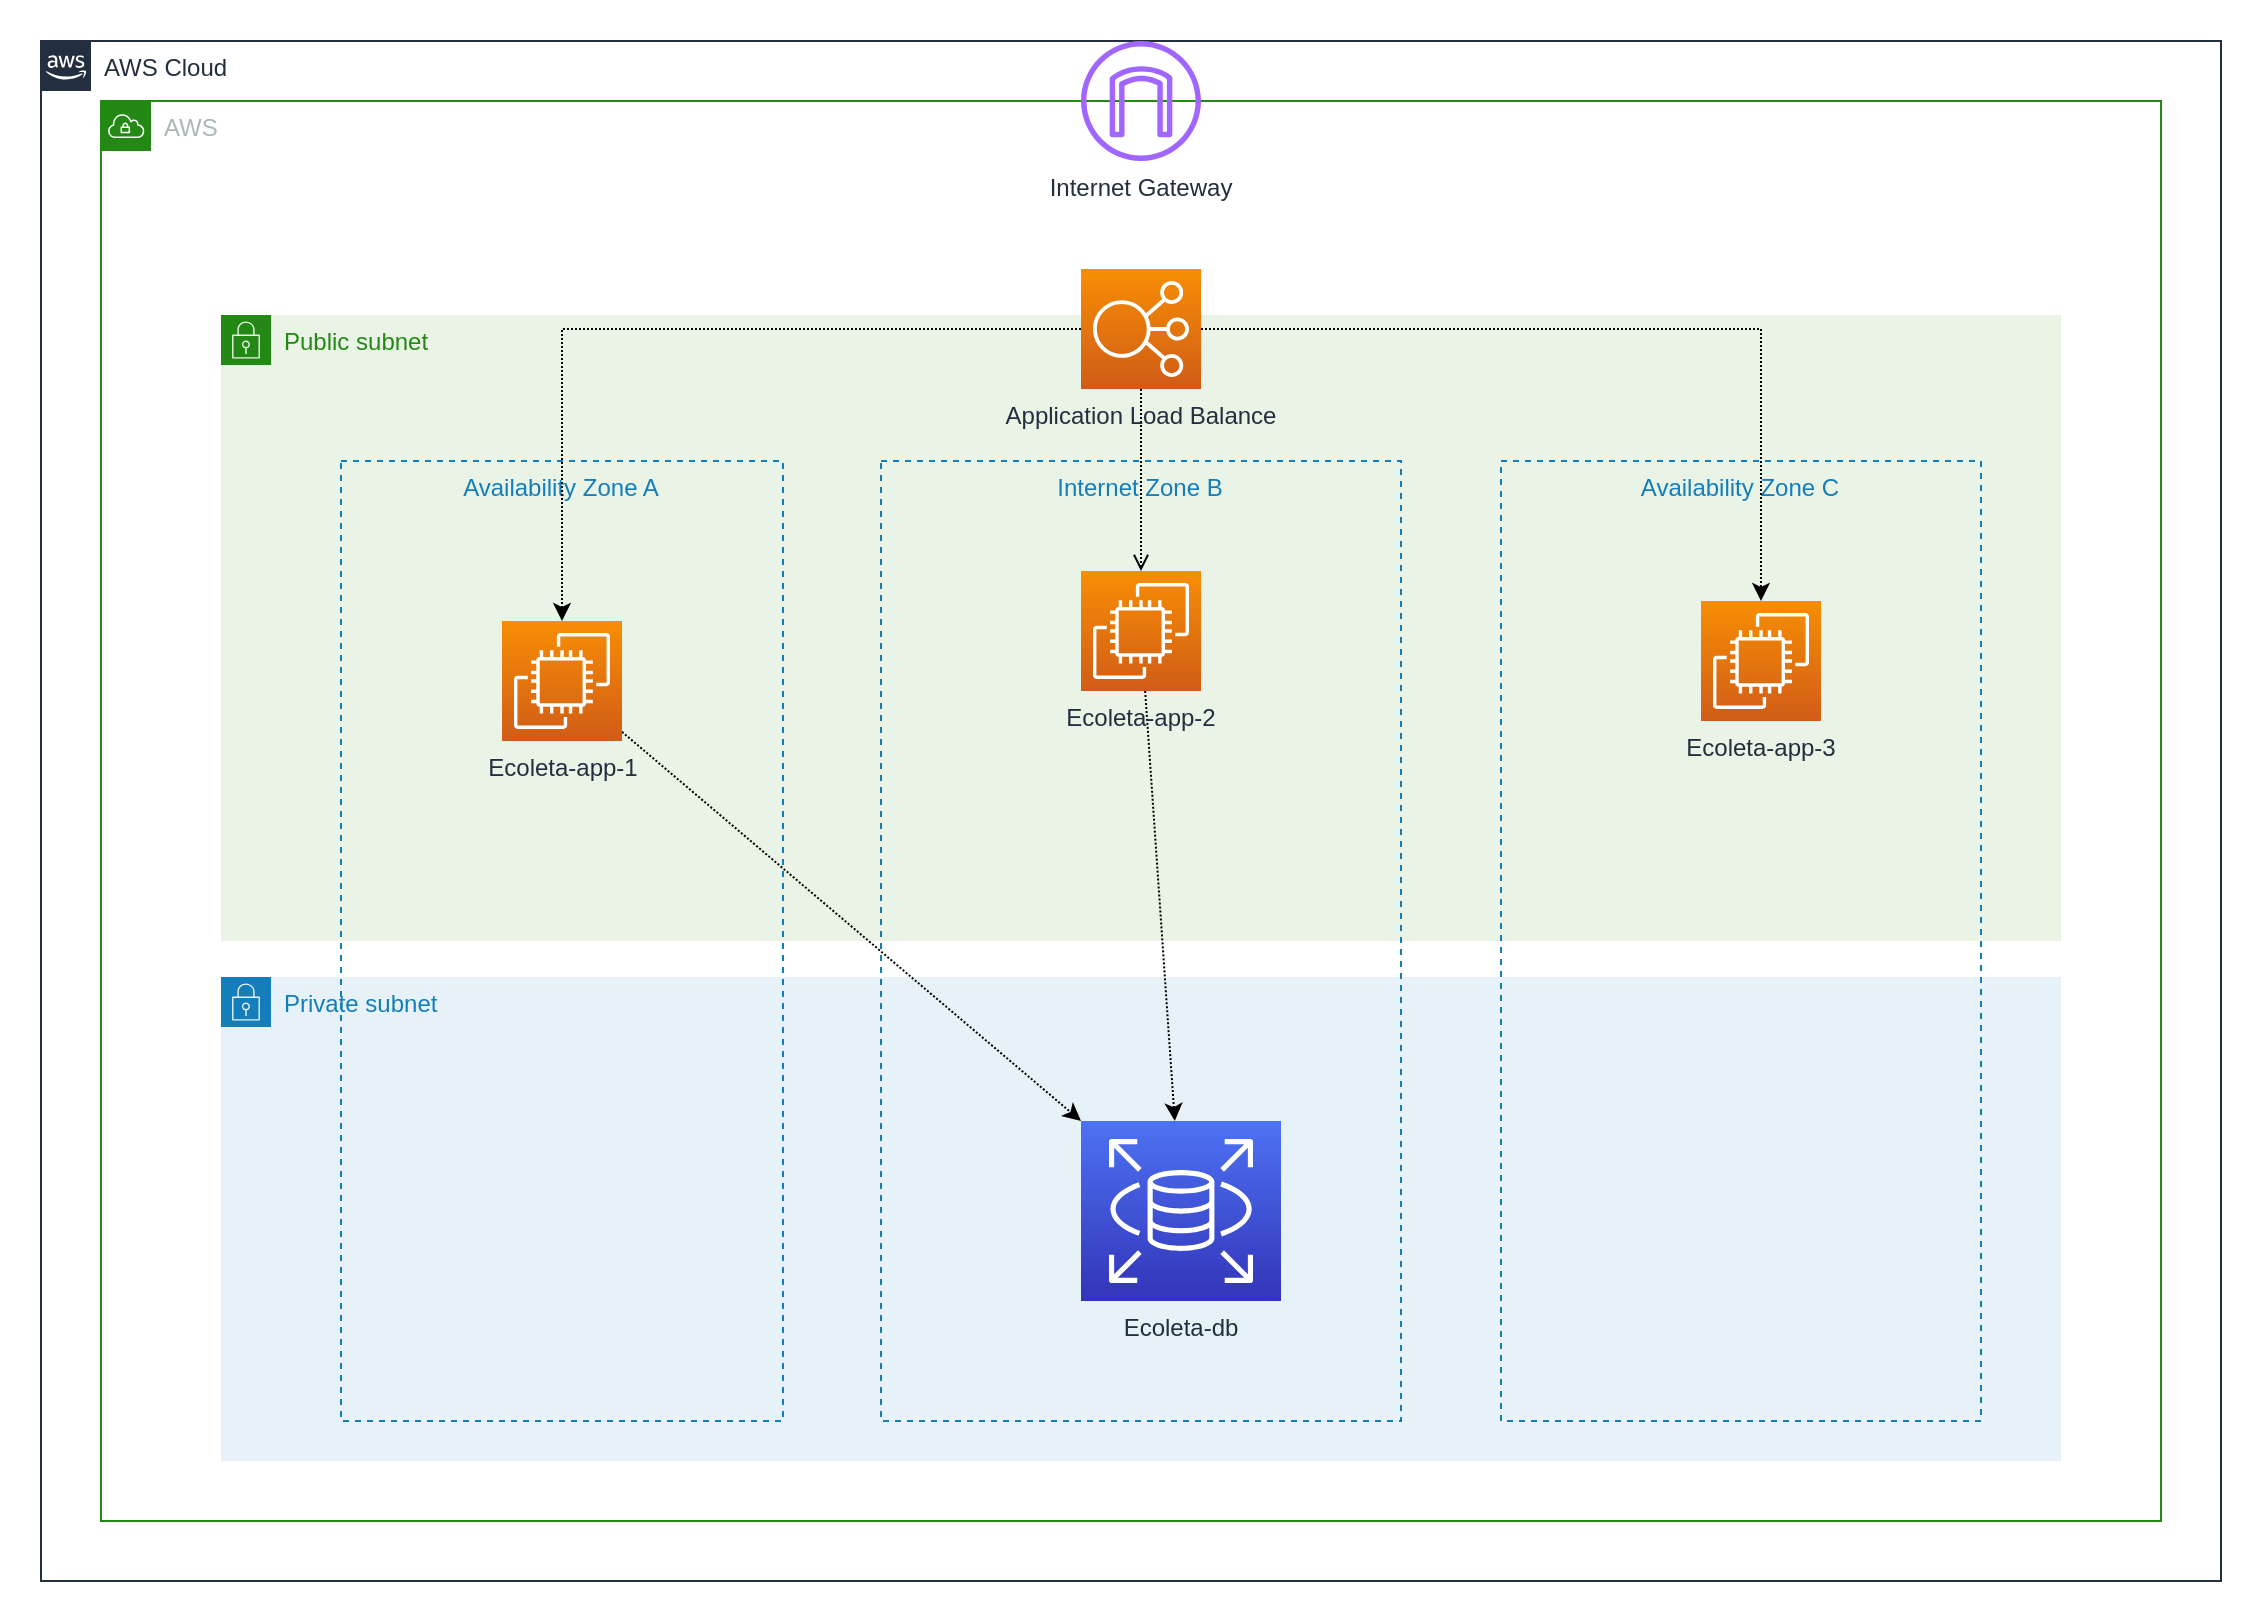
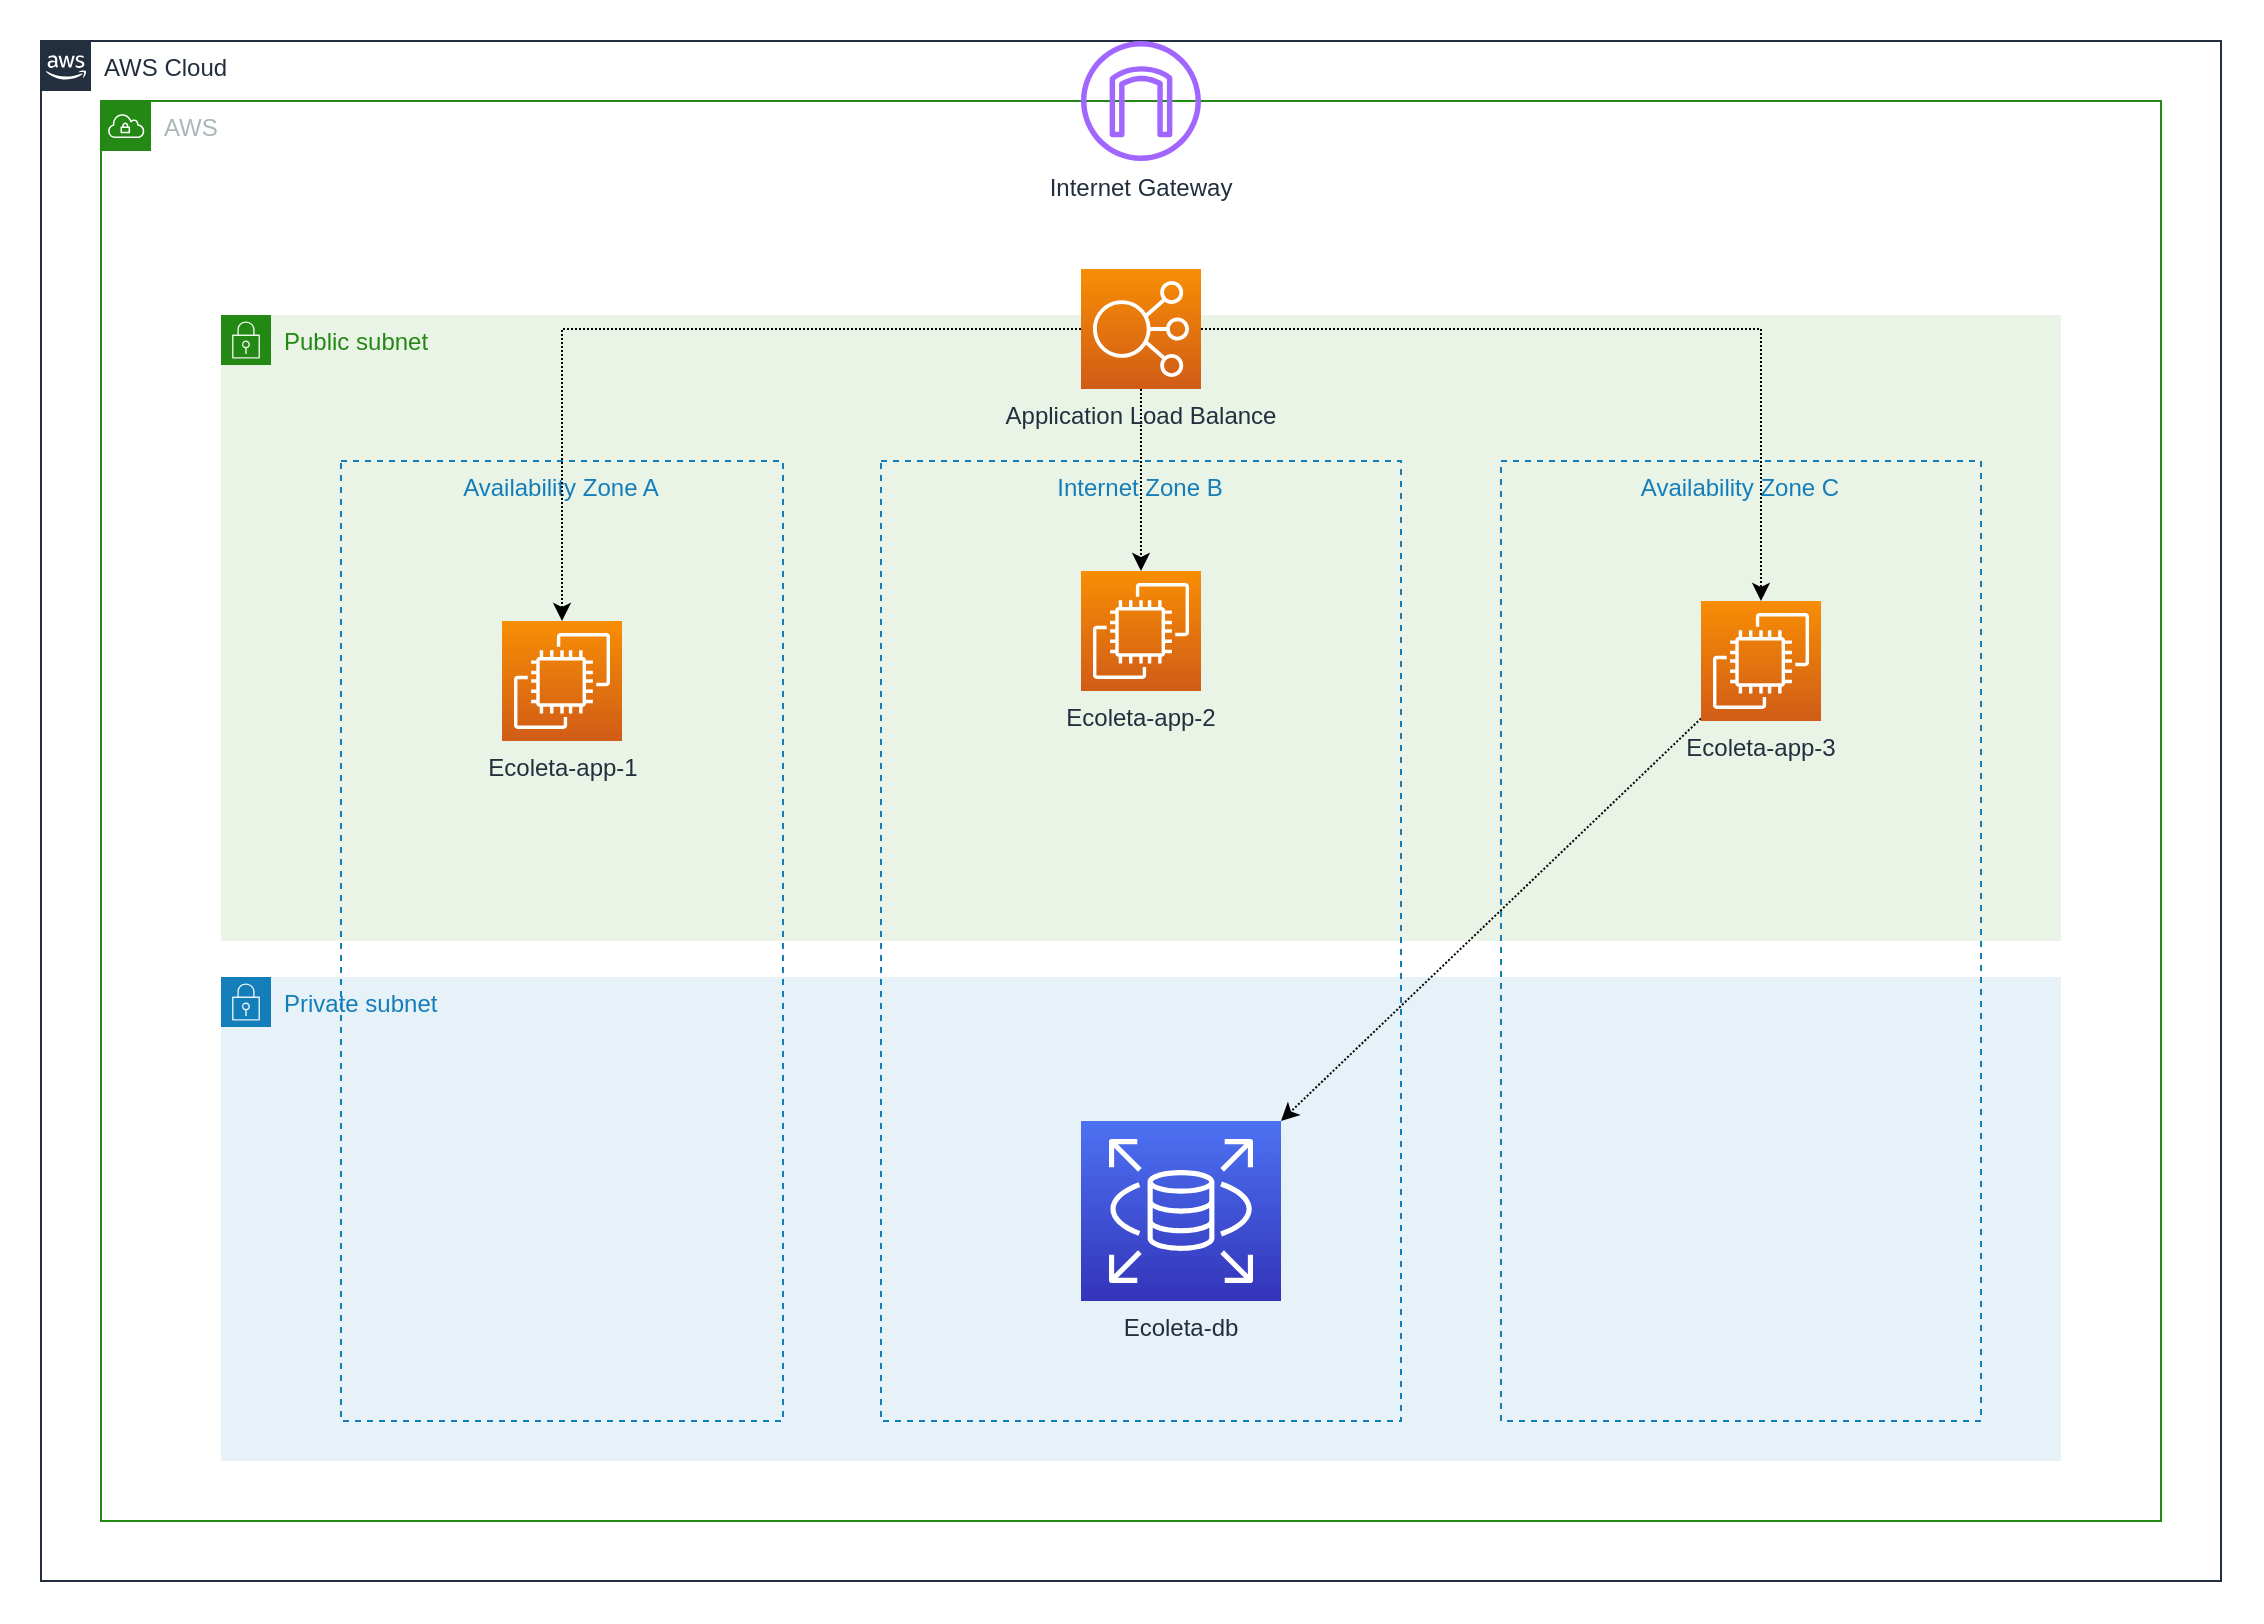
edge "Application Load Balance" -> "Ecoleta-app-2": arrowhead open -> classic
edge "Ecoleta-app-2" -> "Ecoleta-db": removed
edge "Ecoleta-app-3" -> "Ecoleta-db": added
edge "Ecoleta-app-1" -> "Ecoleta-db": removed
